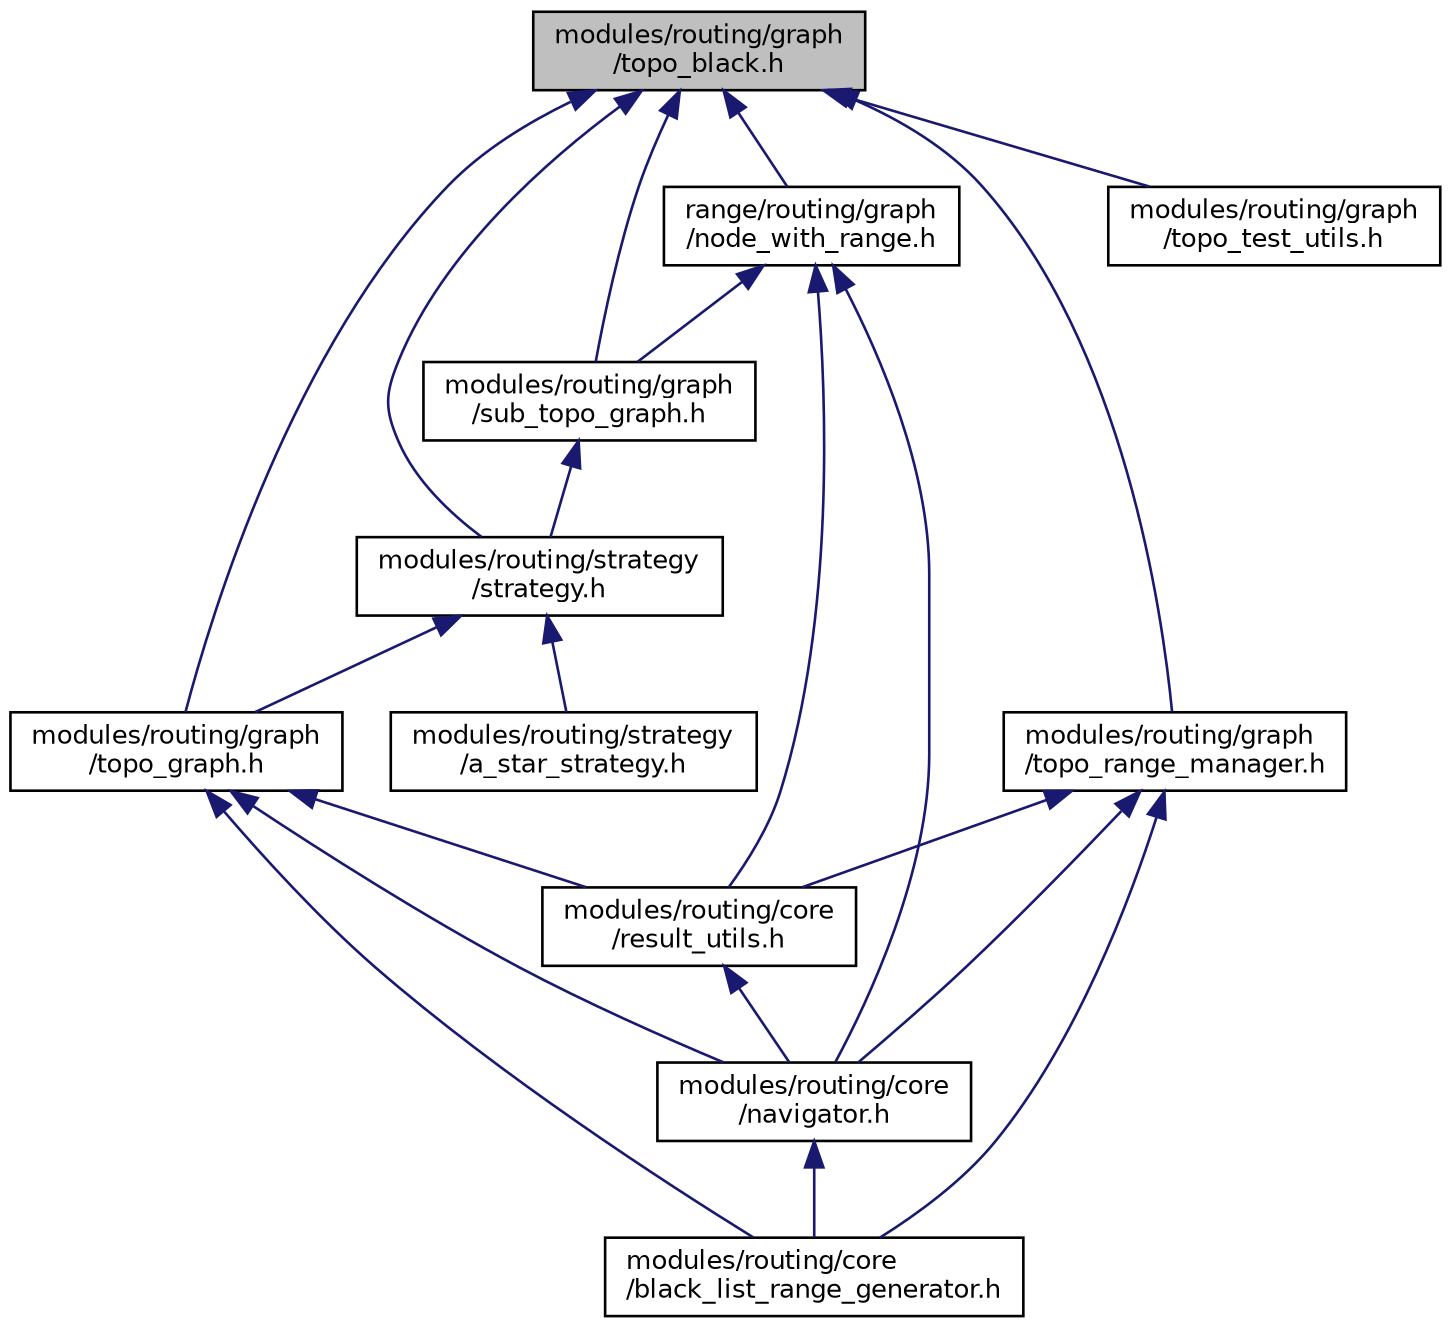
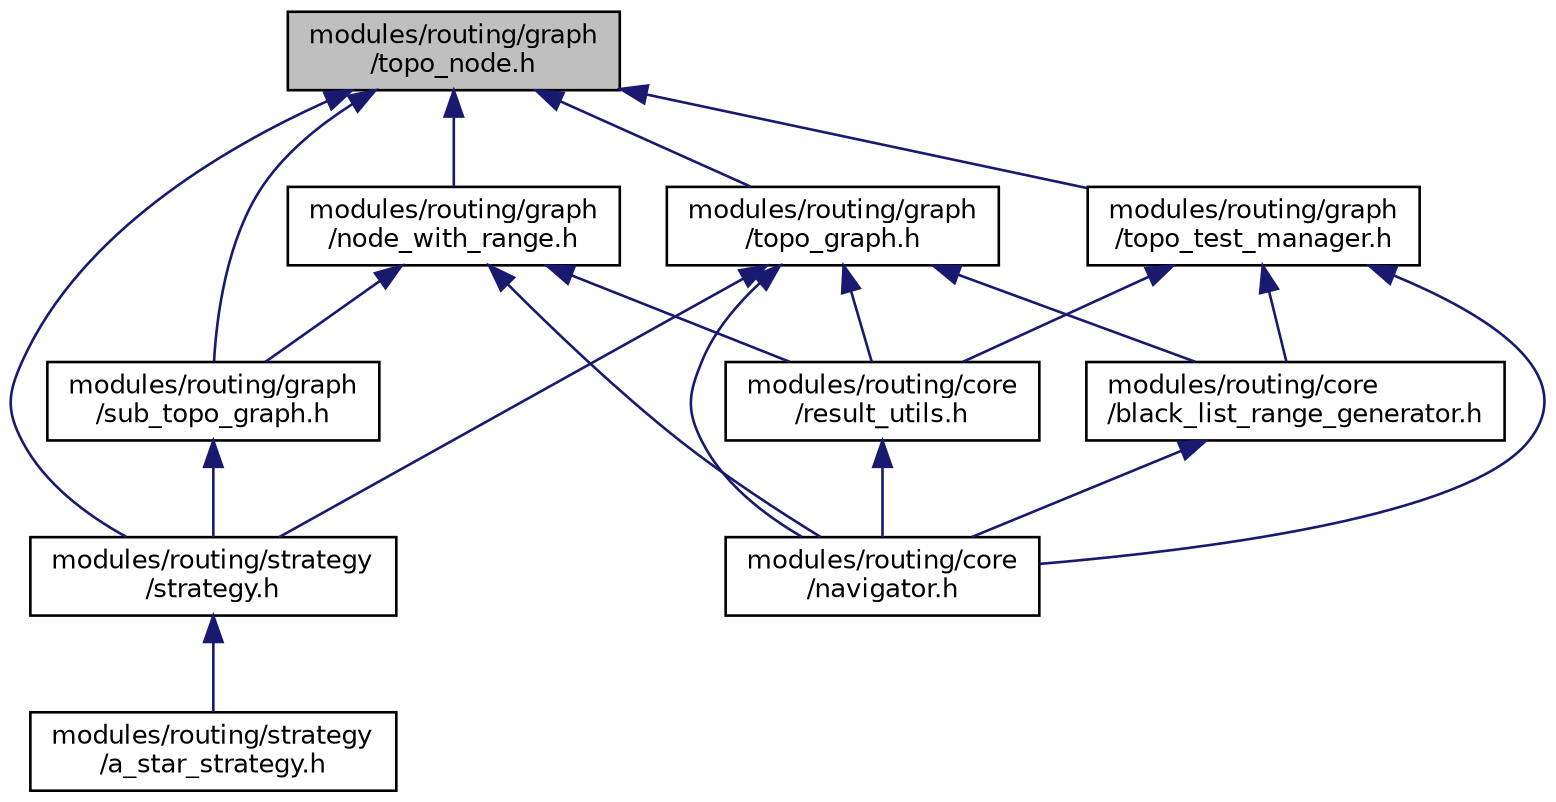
node "modules/routing/graph /topo_black.h": label "modules/routing/graph /topo_black.h" -> "modules/routing/graph /topo_node.h"
node "range/routing/graph /node_with_range.h": label "range/routing/graph /node_with_range.h" -> "modules/routing/graph /node_with_range.h"
node "modules/routing/graph /topo_test_utils.h": removed
edge "modules/routing/graph /topo_graph.h" -> "modules/routing/strategy /strategy.h": reversed
node "modules/routing/graph /topo_range_manager.h": label "modules/routing/graph /topo_range_manager.h" -> "modules/routing/graph /topo_test_manager.h"
edge "modules/routing/core /black_list_range_generator.h" -> "modules/routing/core /navigator.h": reversed
